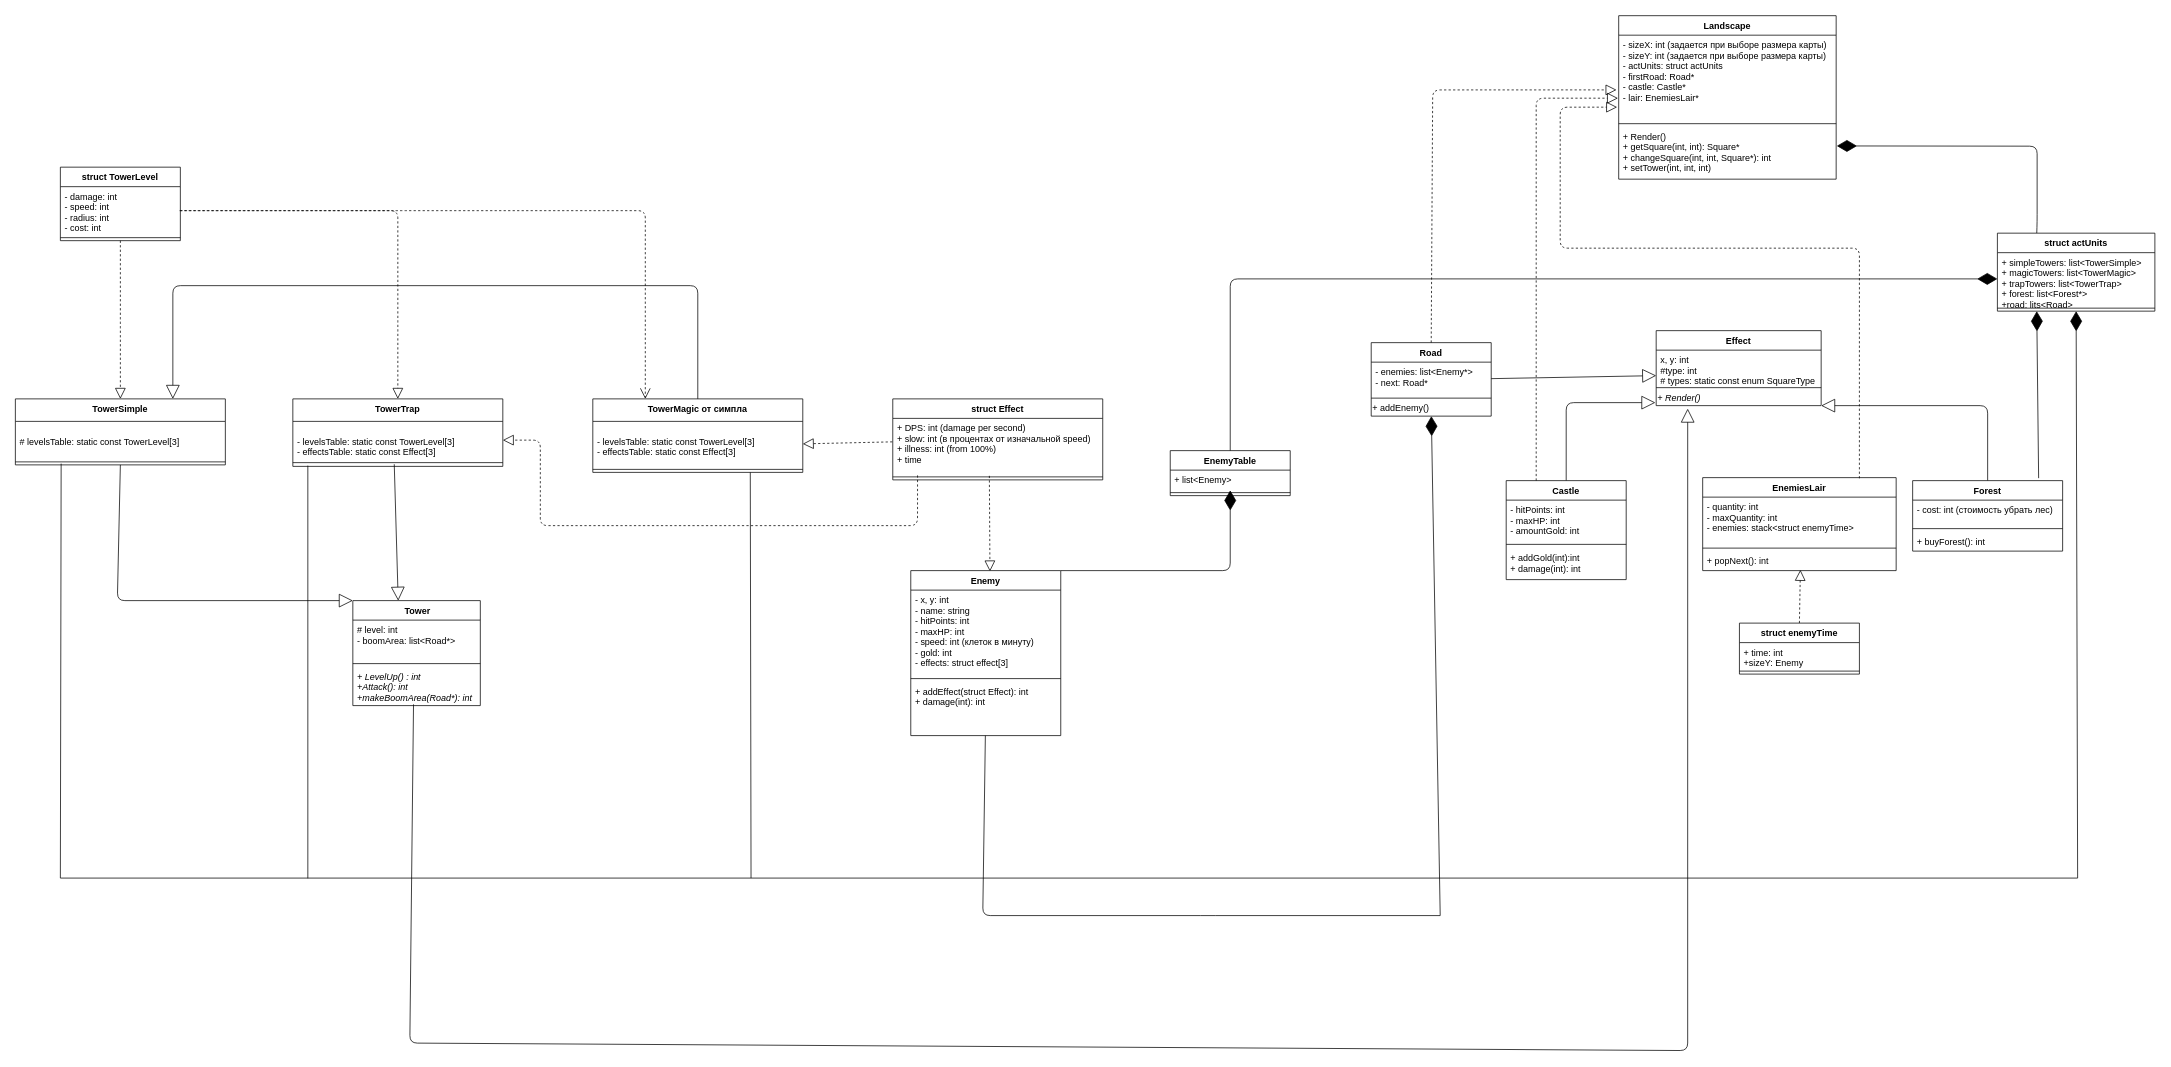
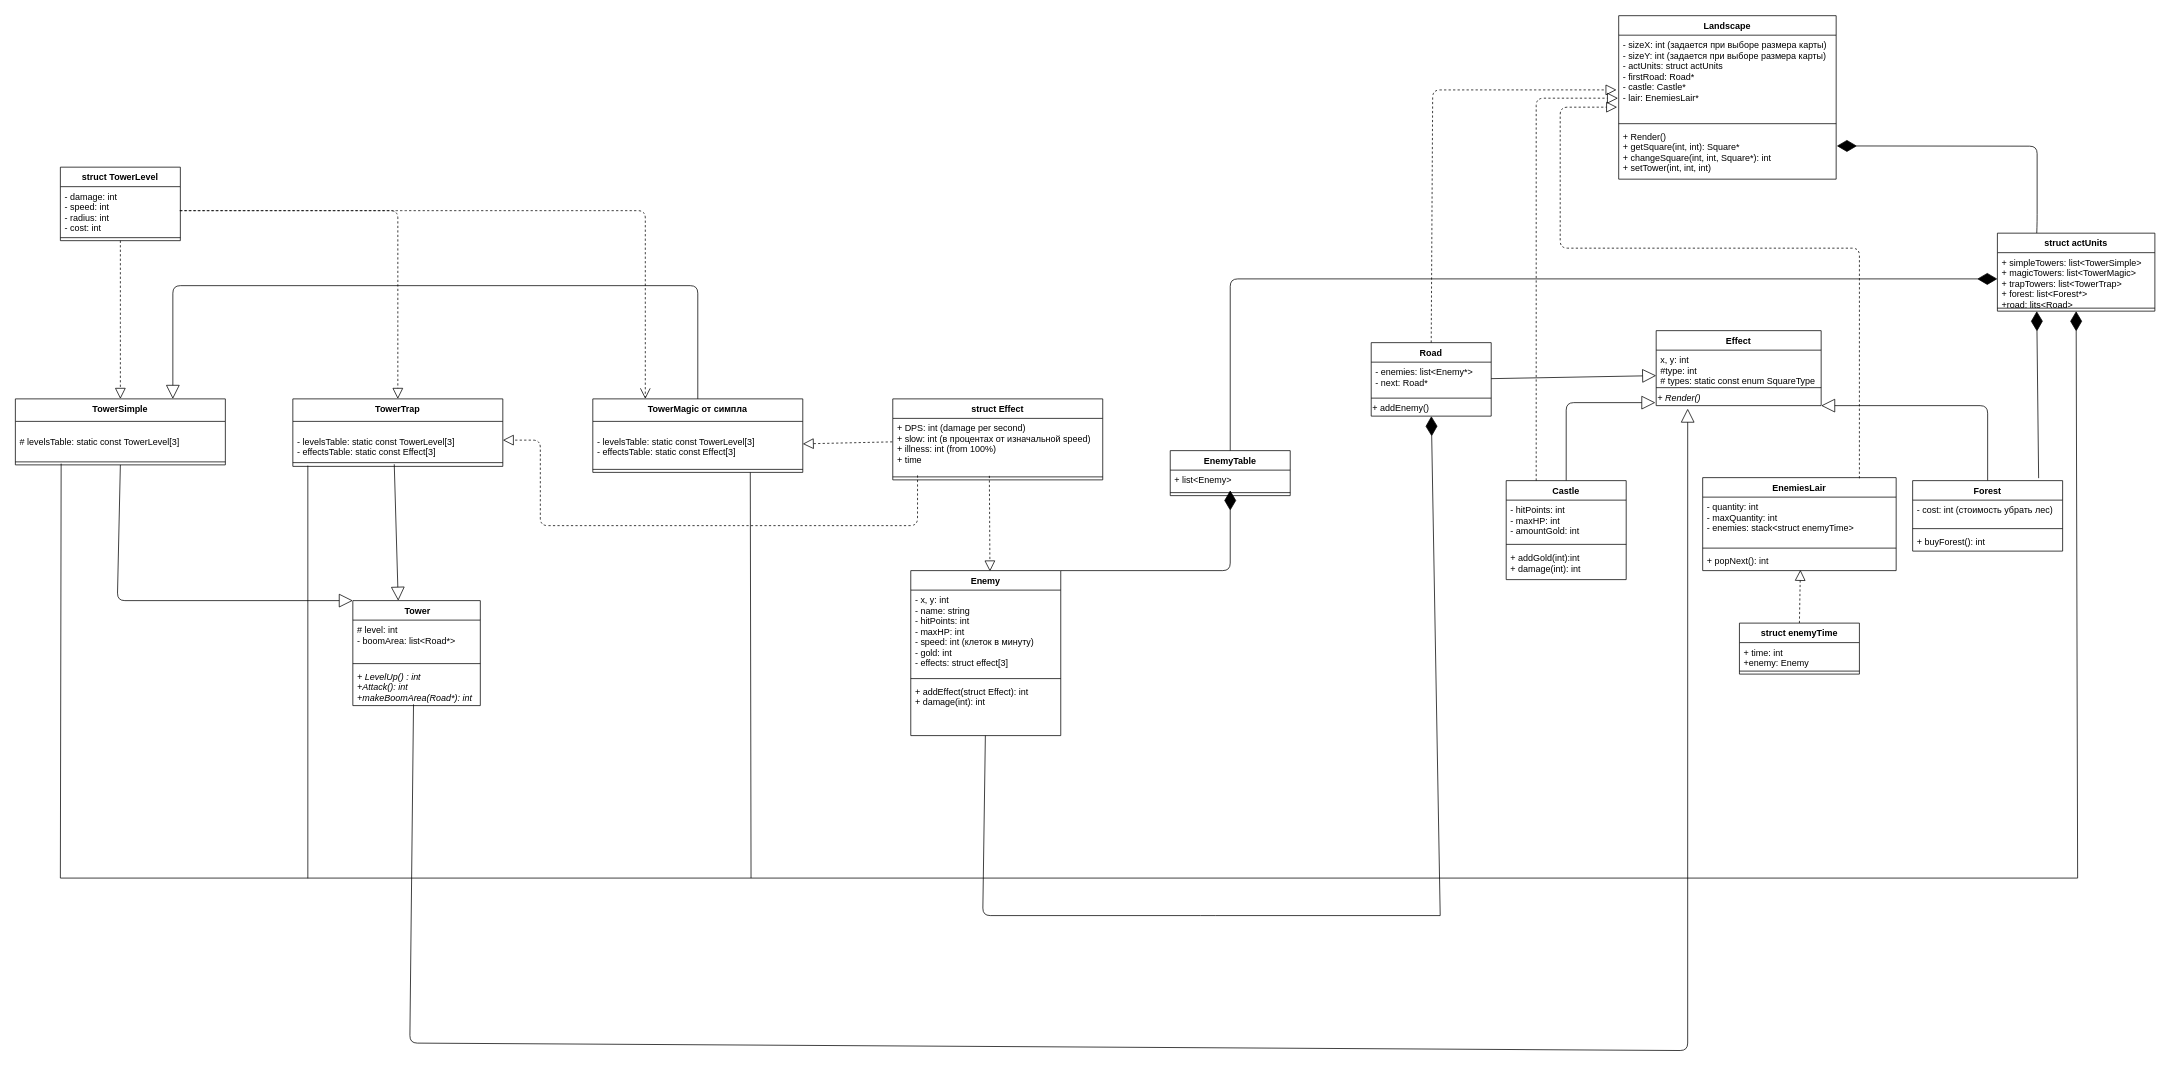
node "+ time: int +sizeY: Enemy": label "+ time: int +sizeY: Enemy" -> "+ time: int +enemy: Enemy"
